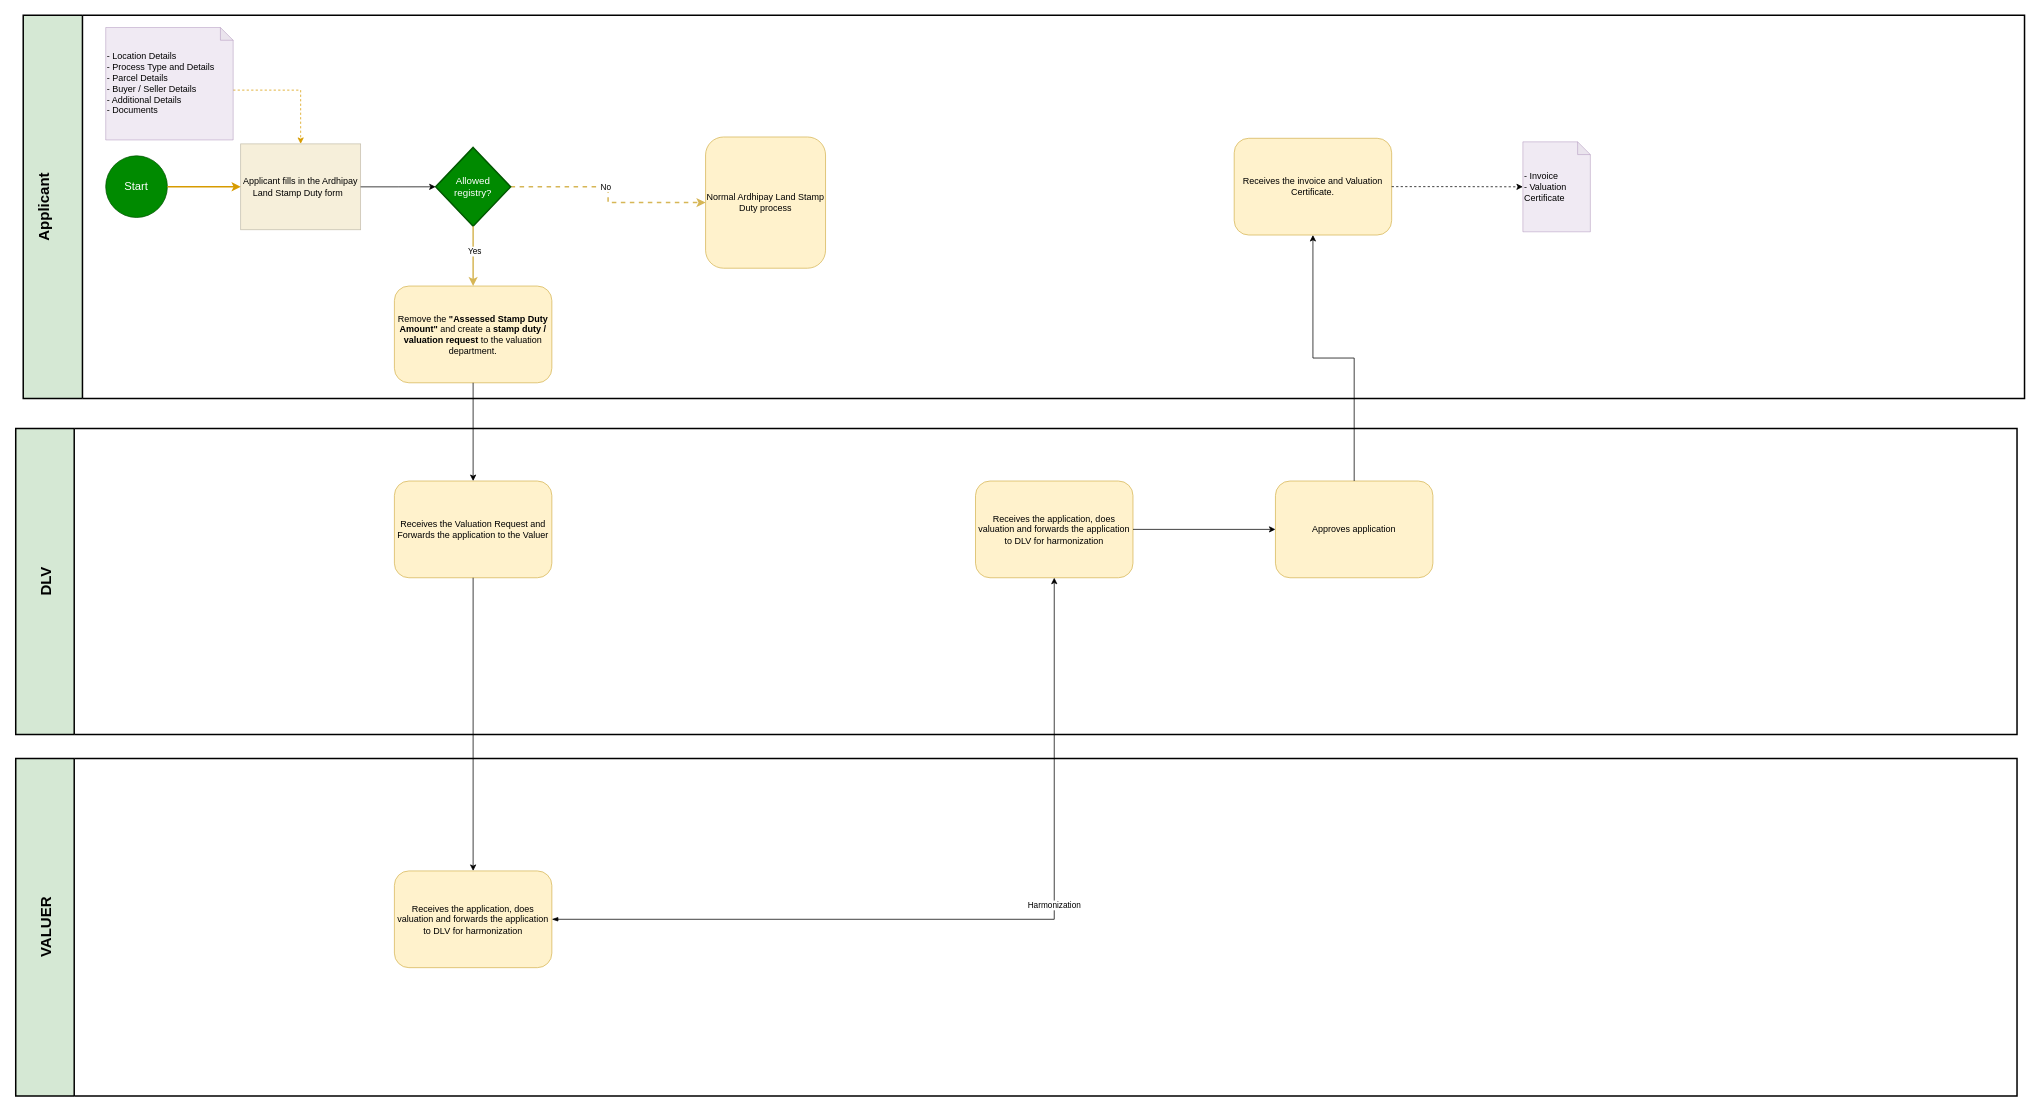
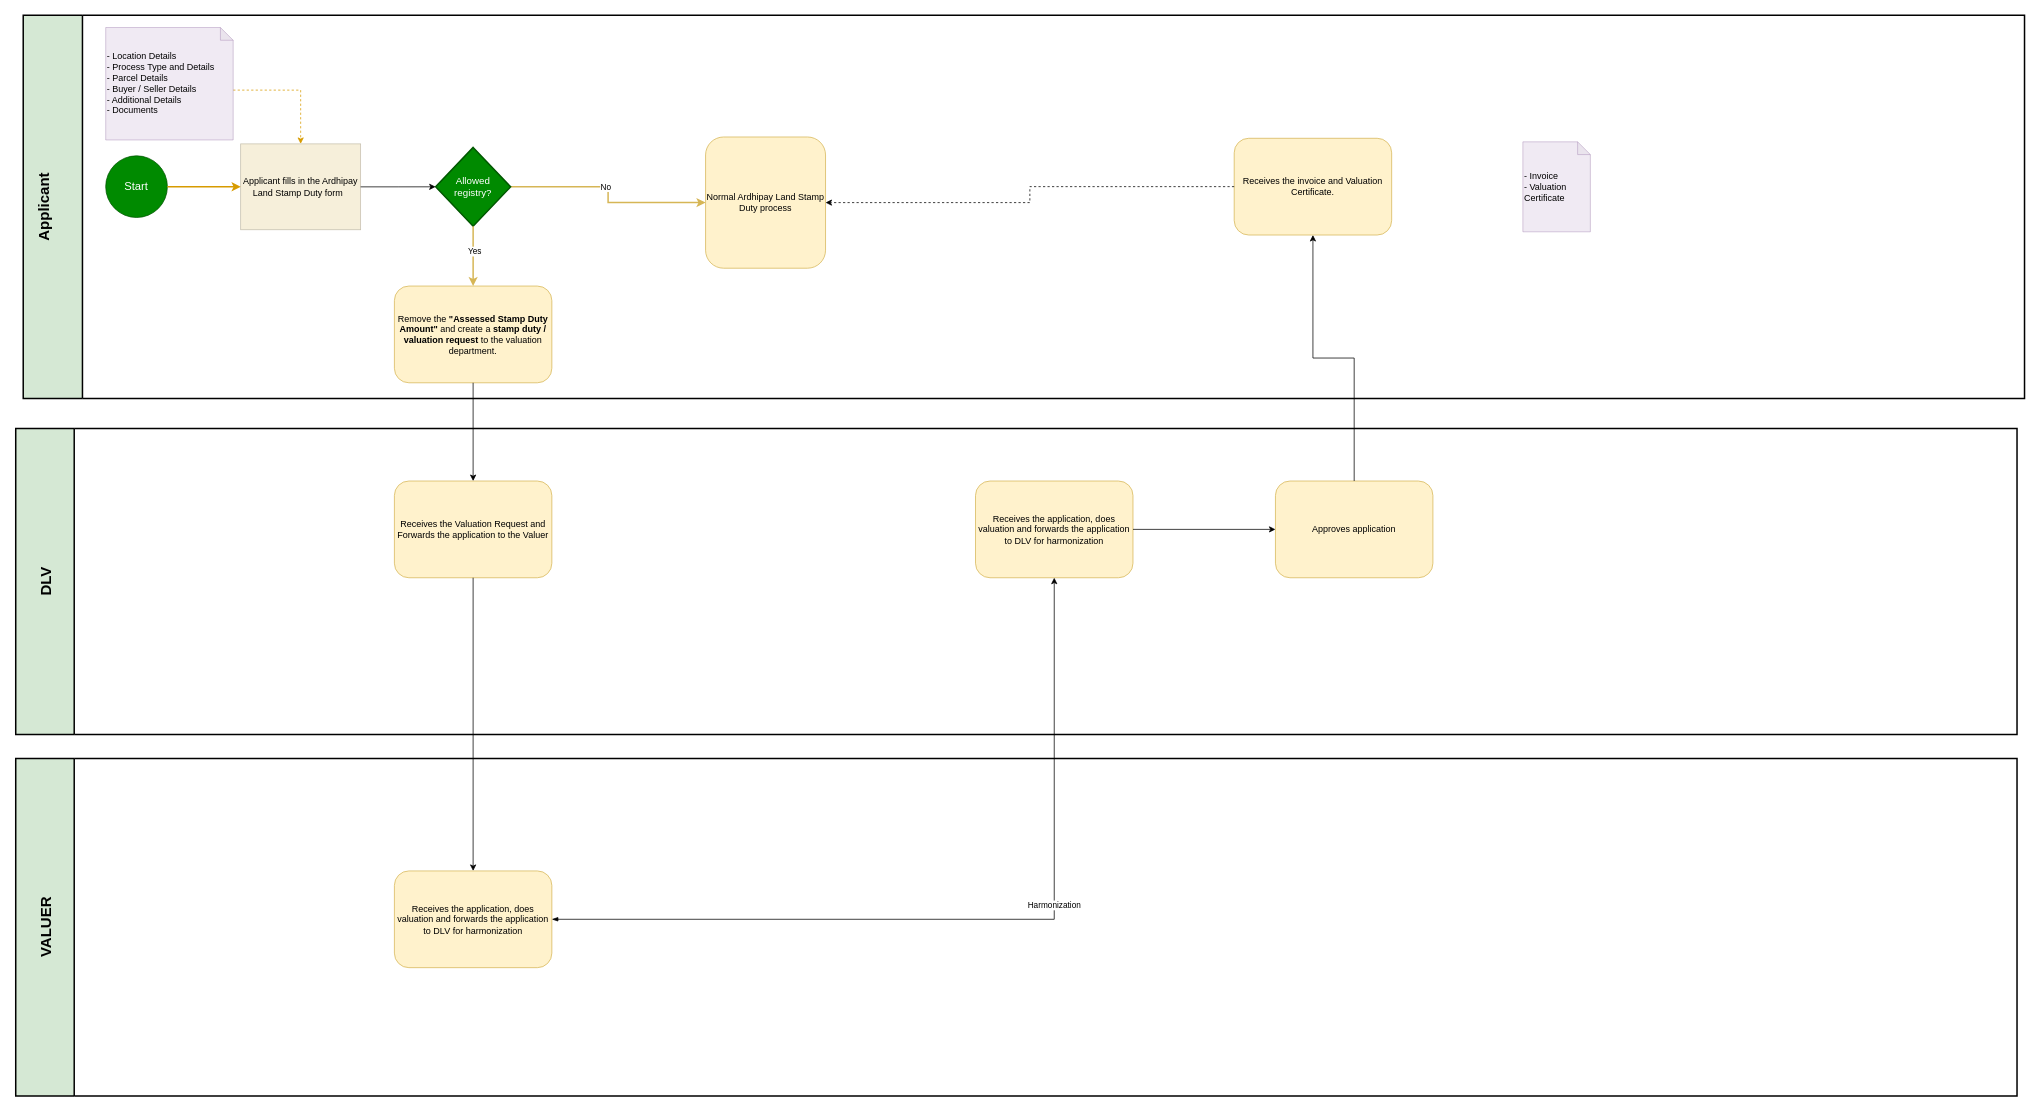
edge "Receives the invoice and Valuation Certificate." -> "- Invoice - Valuation Certificate": now "Receives the invoice and Valuation Certificate." -> "Normal Ardhipay Land Stamp Duty process"
edge "Allowed registry?" -> "Normal Ardhipay Land Stamp Duty process": style dashed -> solid
